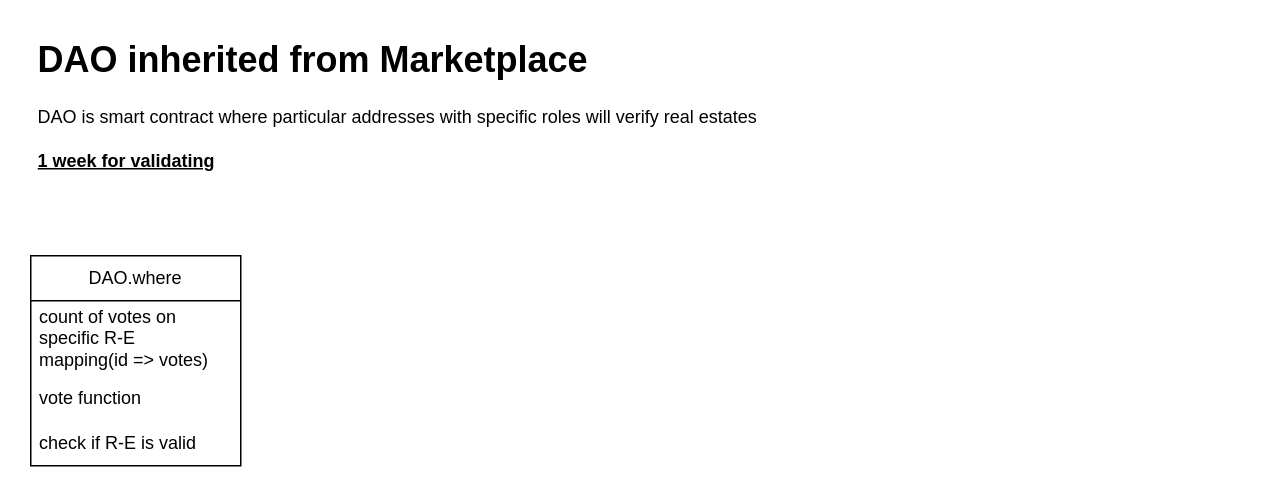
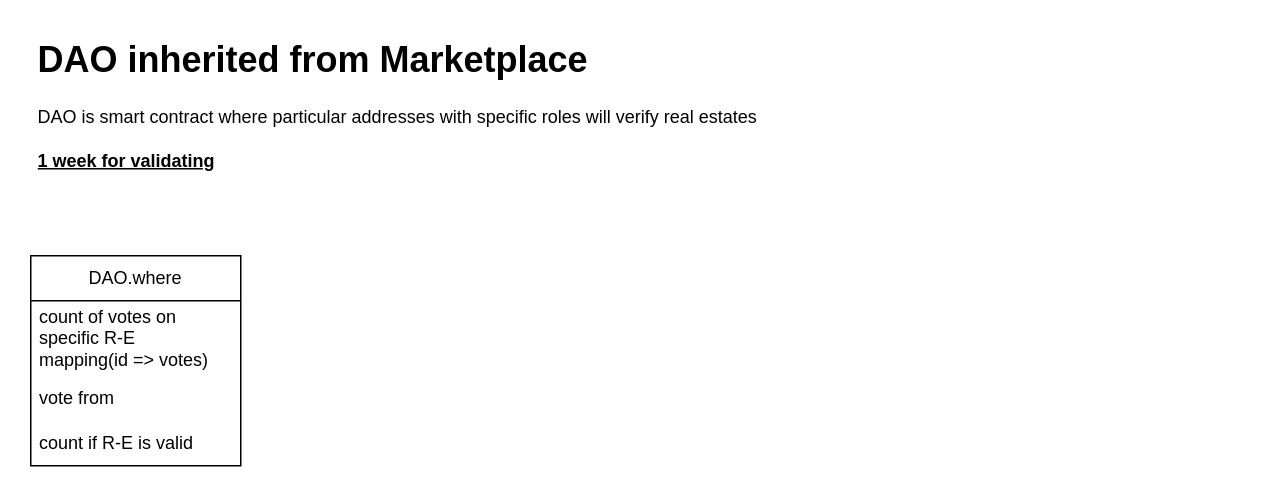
node "vote function": label "vote function" -> "vote from"
node "check if R-E is valid": label "check if R-E is valid" -> "count if R-E is valid"
